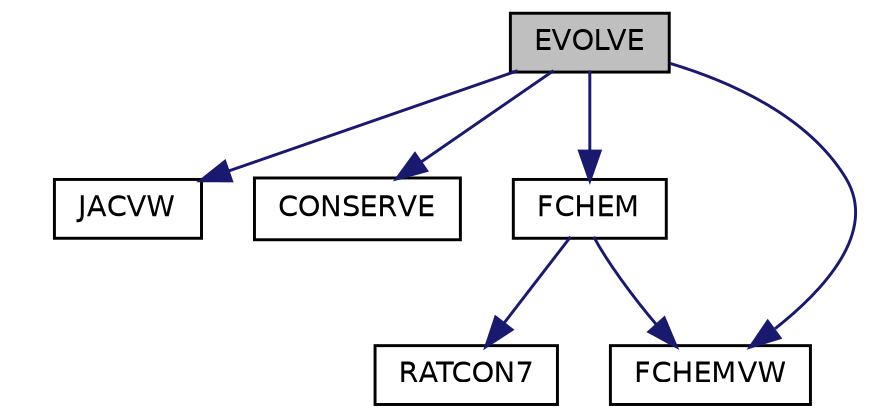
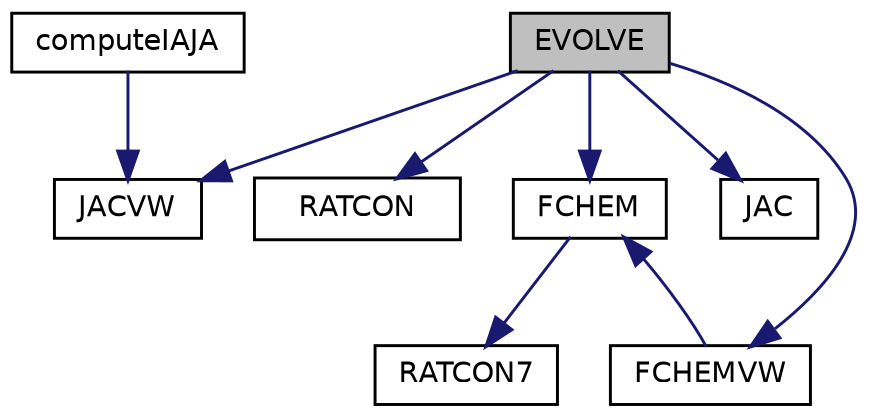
node "computeIAJA": added
node "CONSERVE": label "CONSERVE" -> "RATCON"
node "JAC": added
edge "FCHEM" -> "FCHEMVW": reversed
